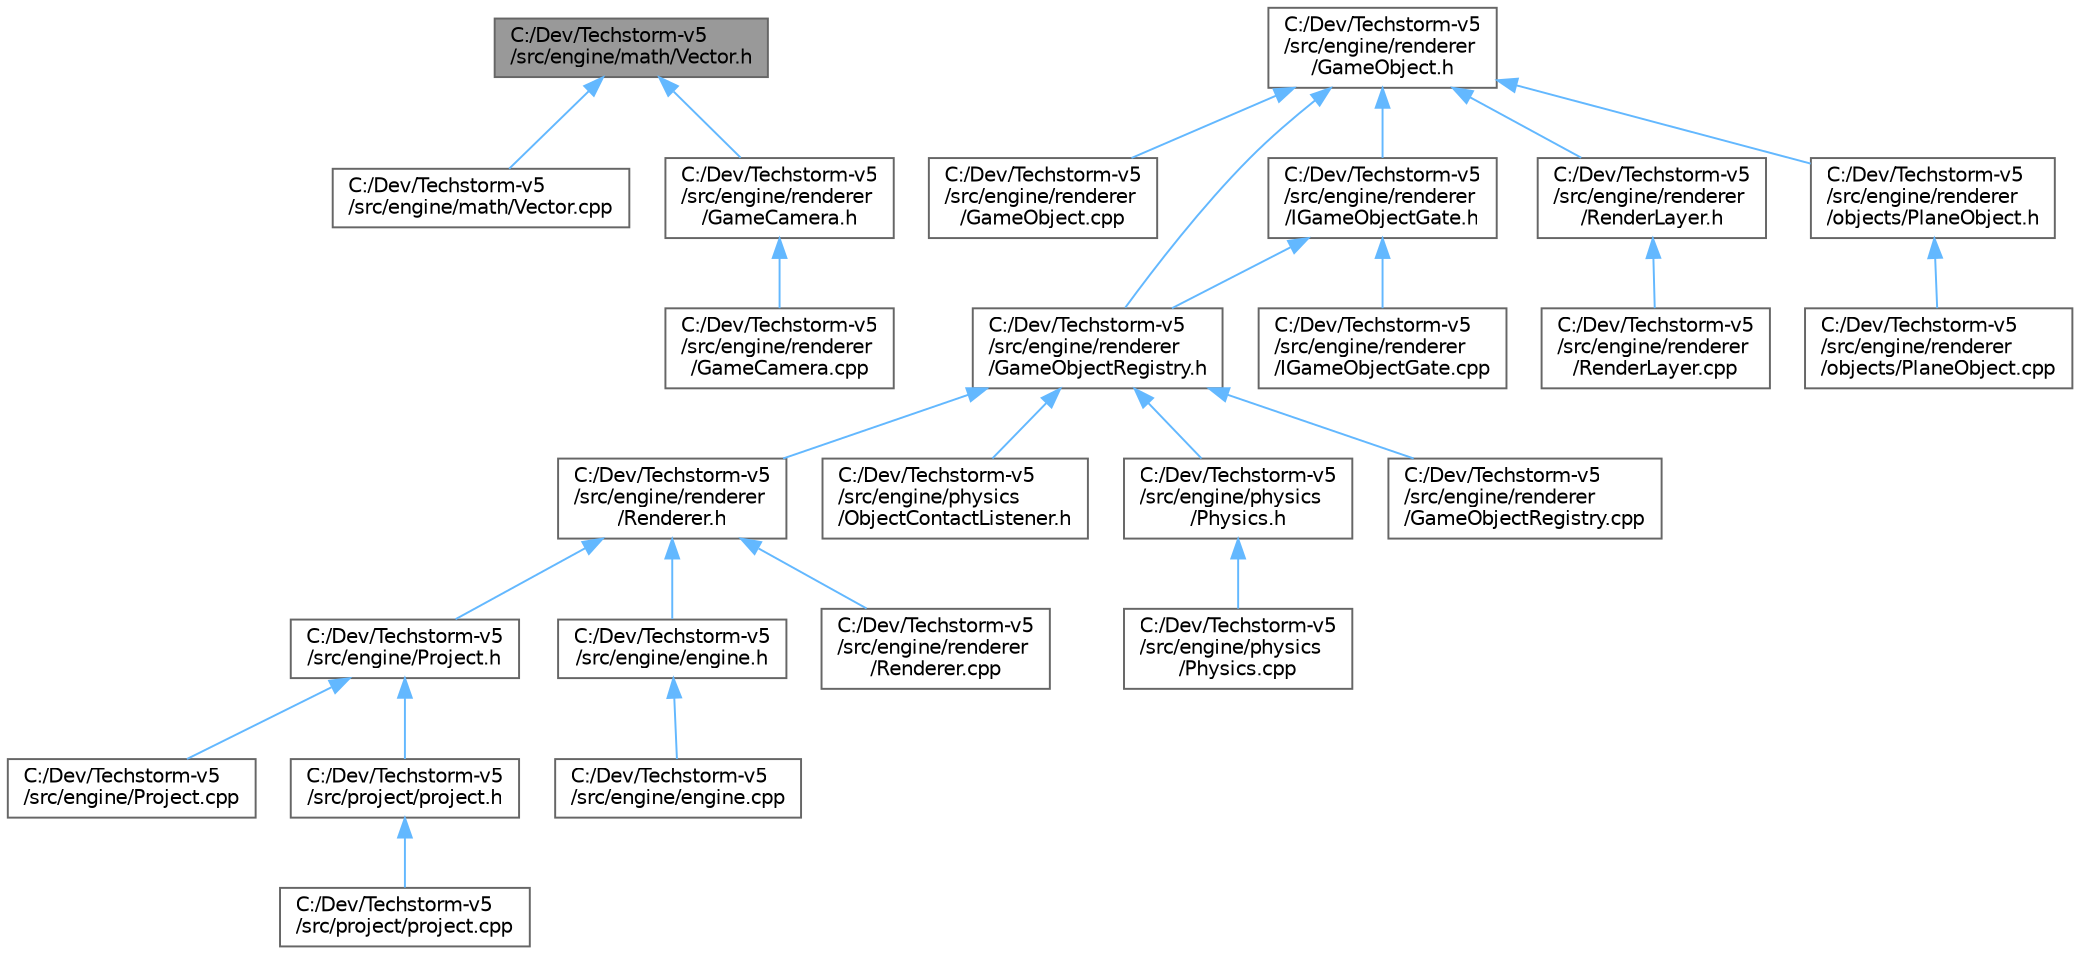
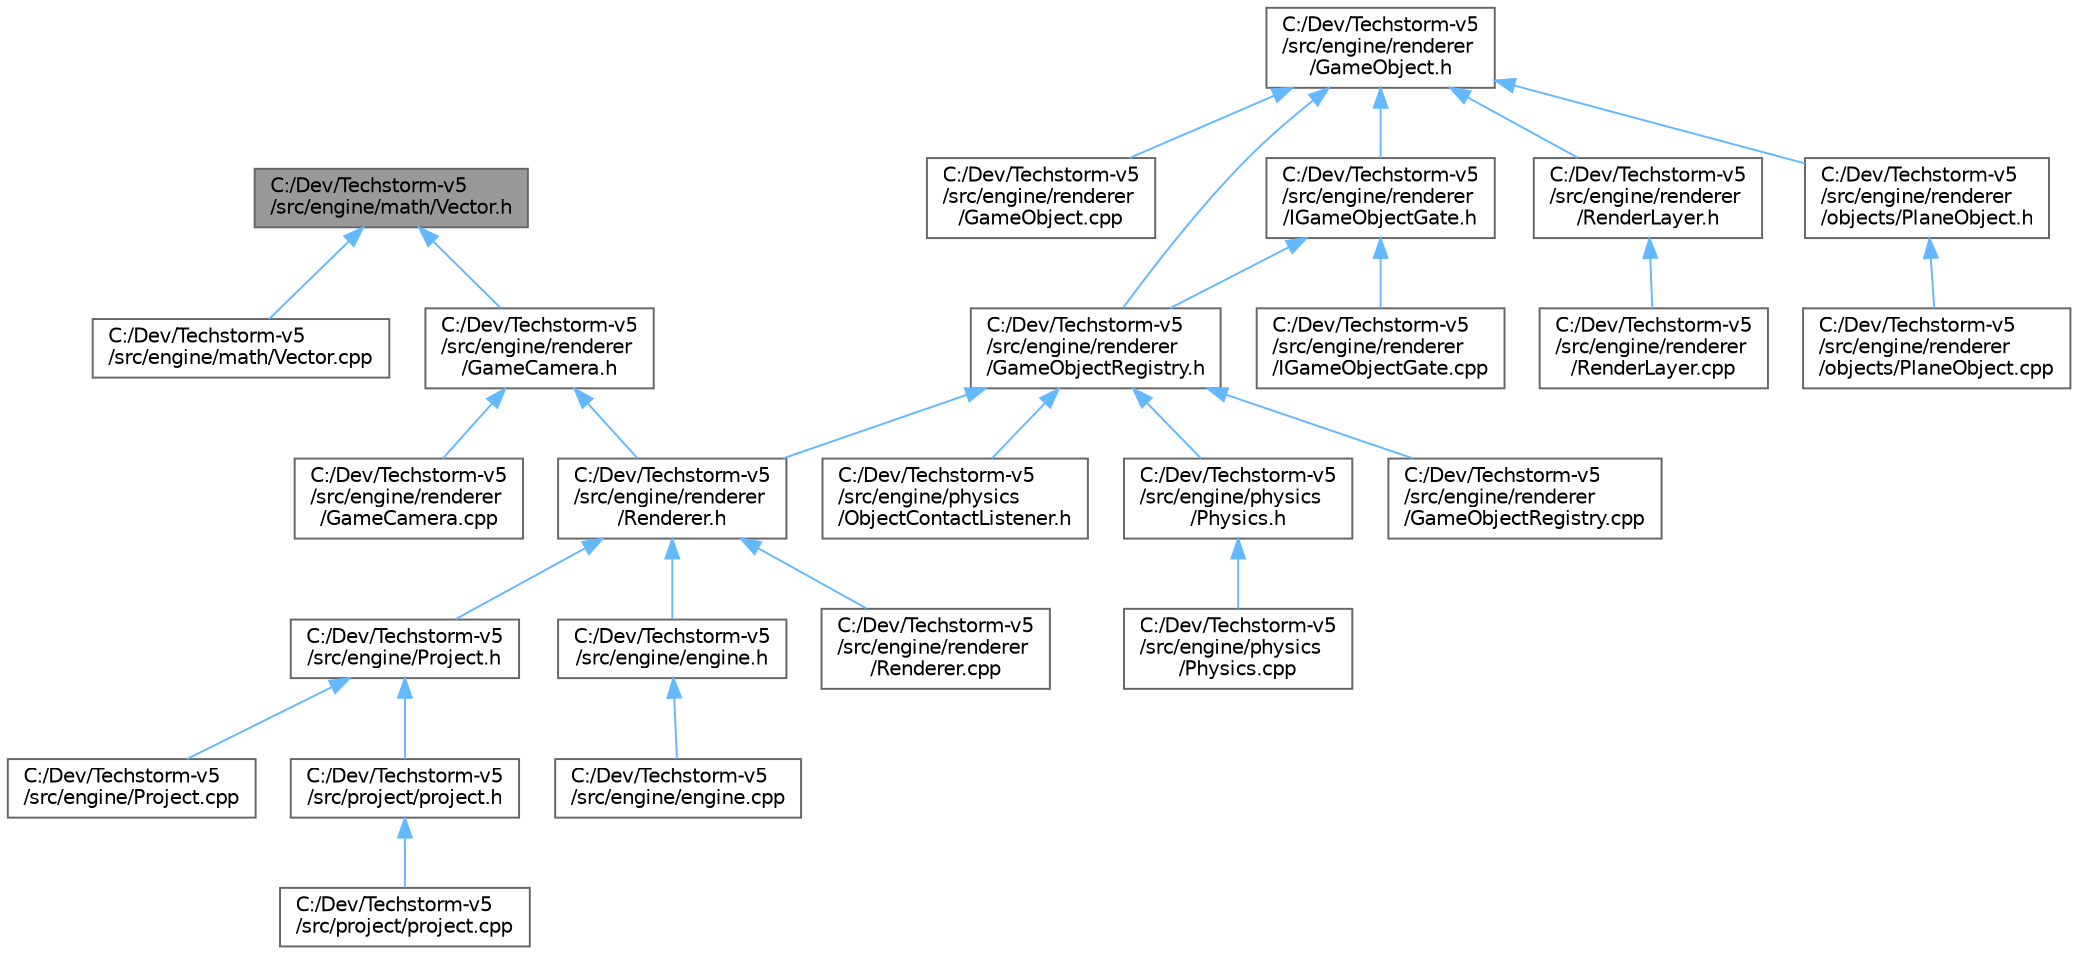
edge "C:/Dev/Techstorm-v5 /src/engine/renderer /Renderer.h" -> "C:/Dev/Techstorm-v5 /src/engine/renderer /GameCamera.h": added
